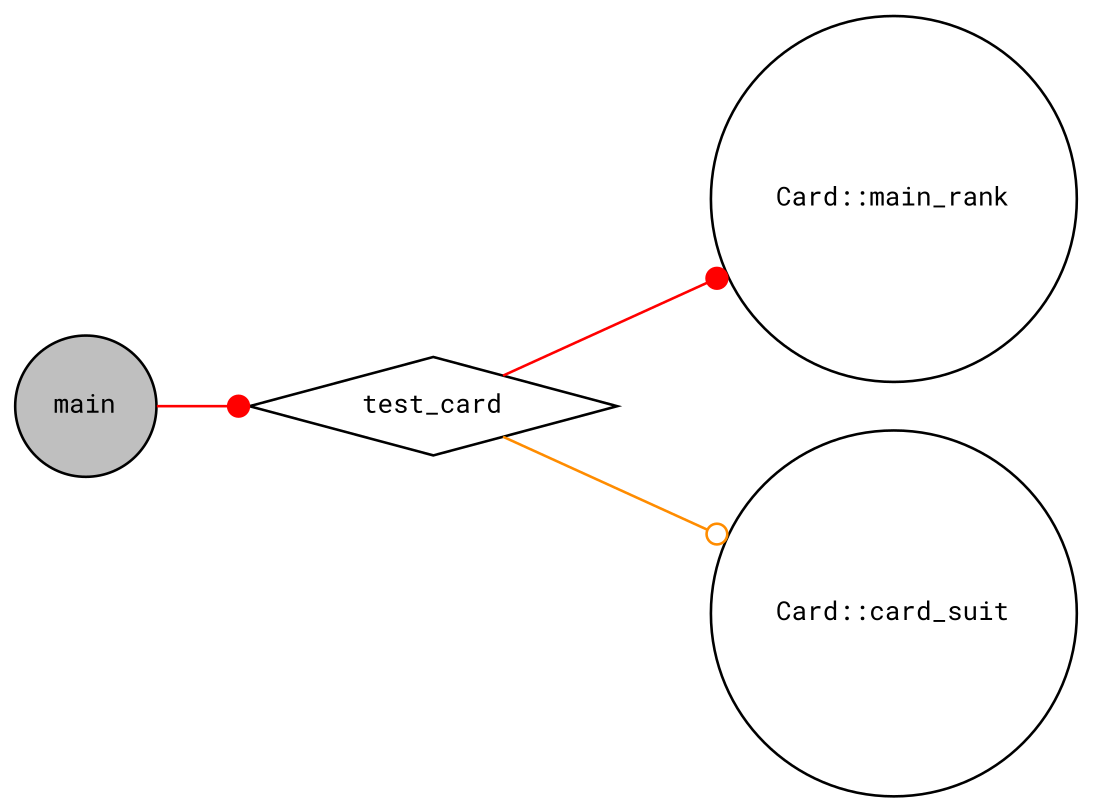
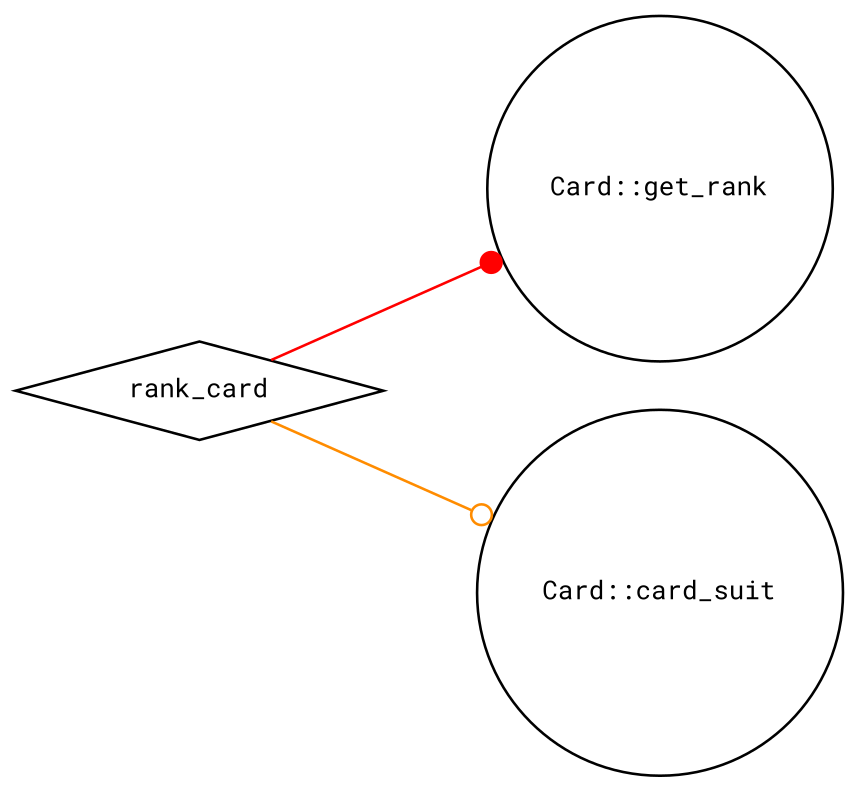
node "Card::main_rank": label "Card::main_rank" -> "Card::get_rank"
node "main": removed
node "test_card": label "test_card" -> "rank_card"
